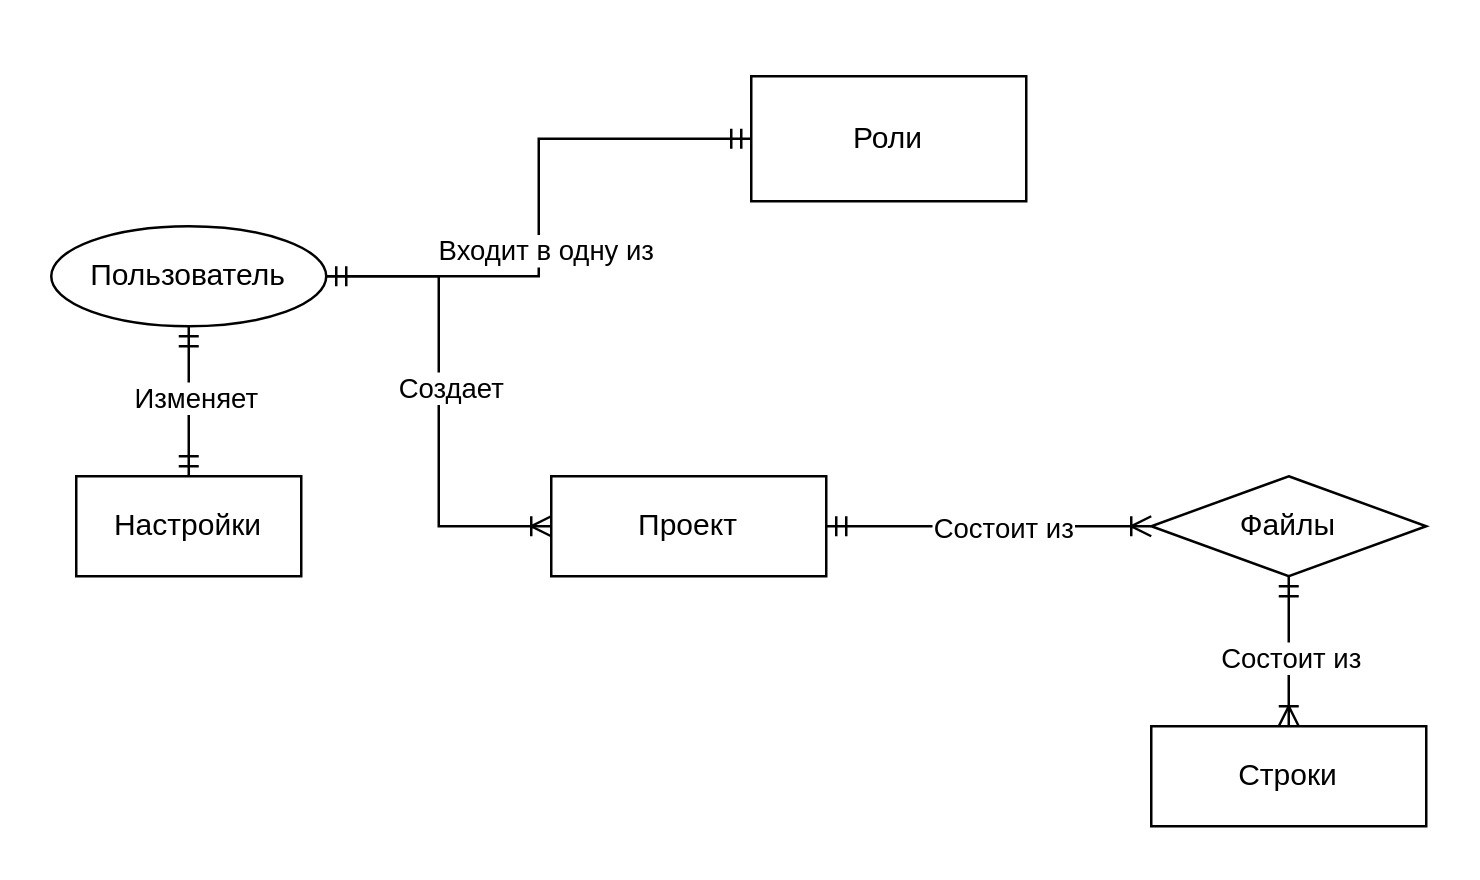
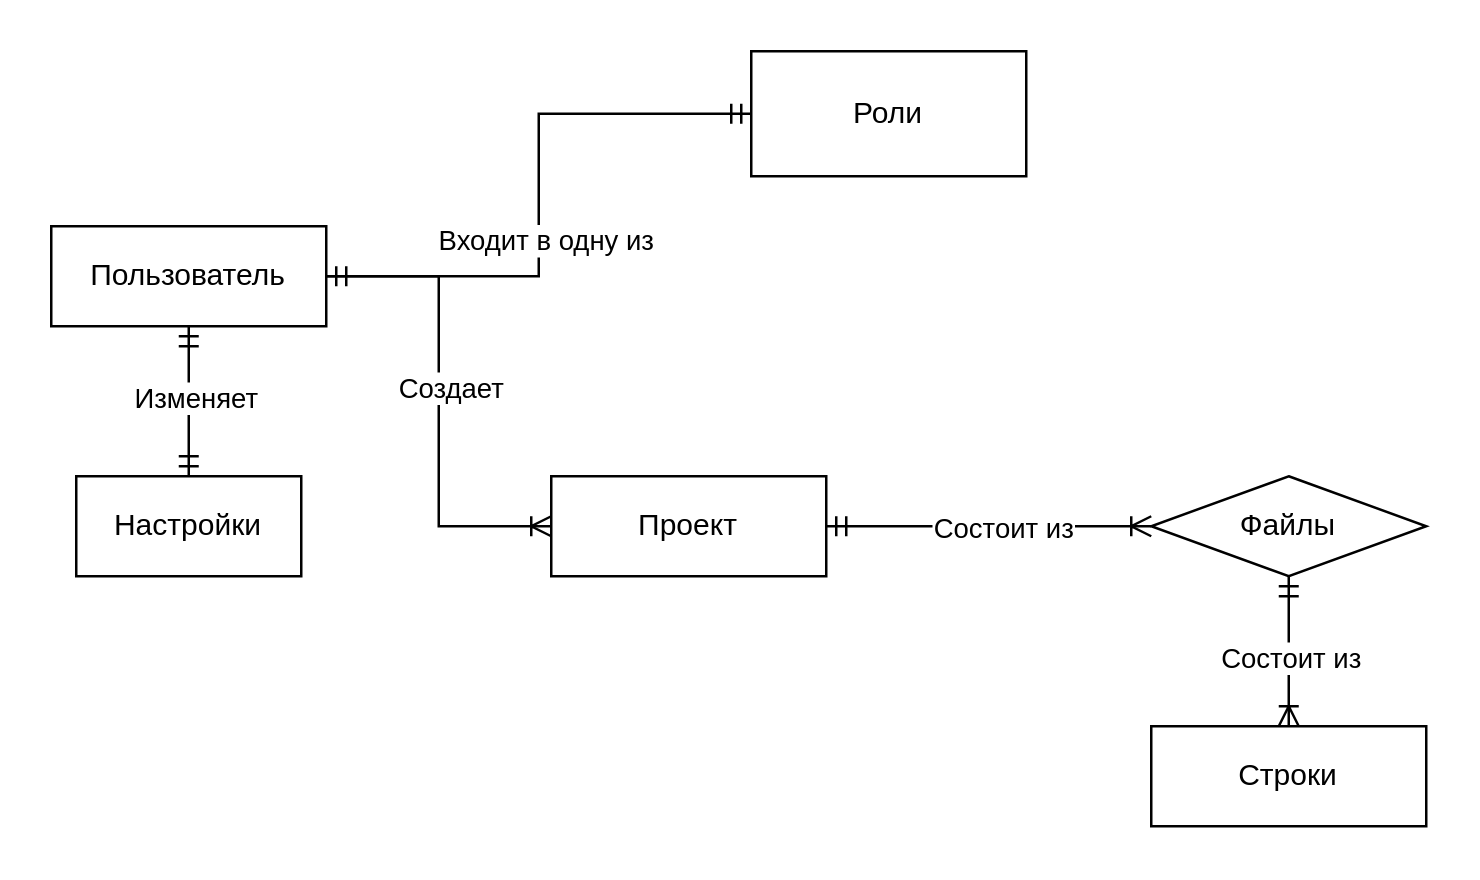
node "Роли": moved (889, 139) -> (889, 114)
node "Пользователь": shape ellipse -> rectangle
